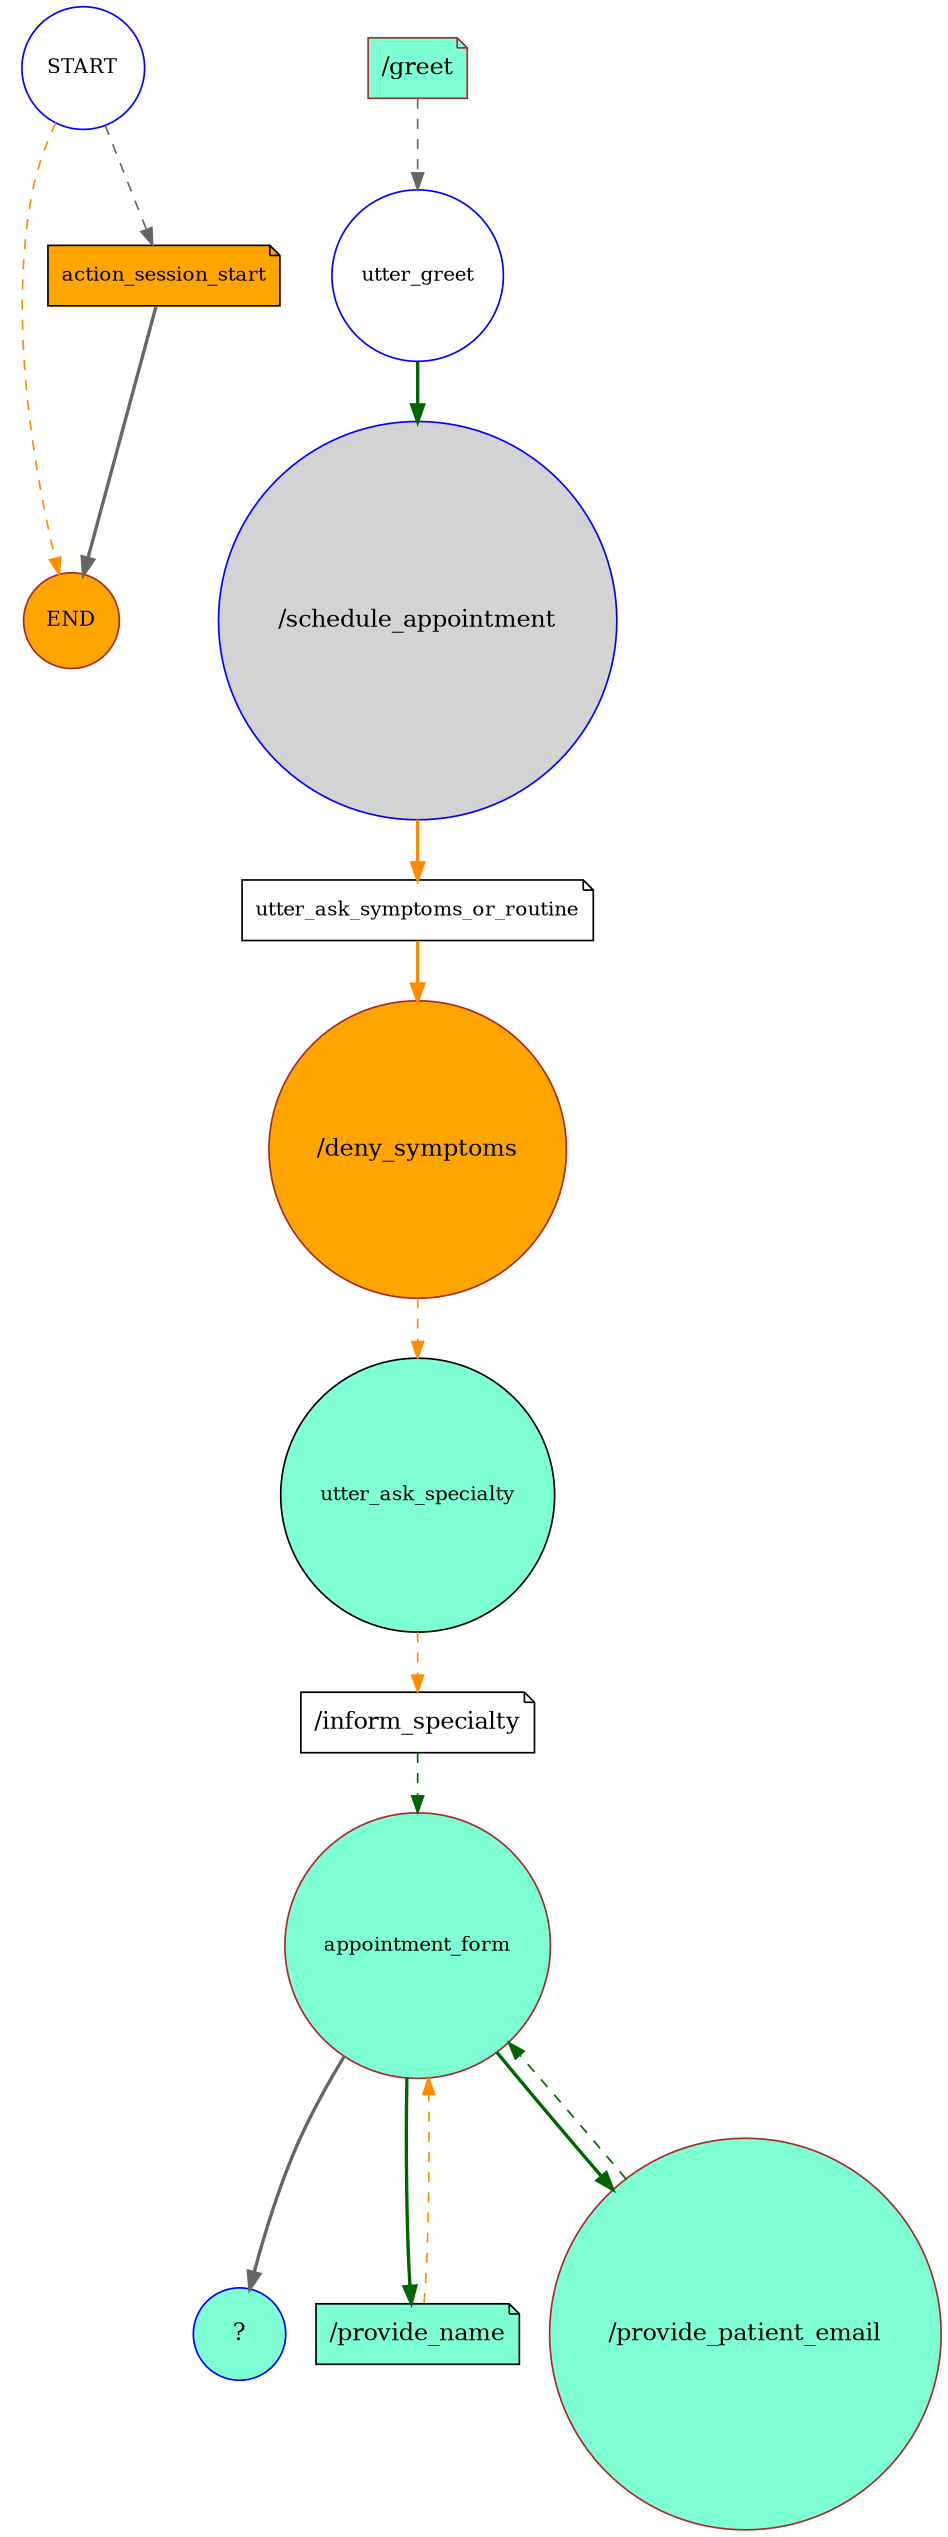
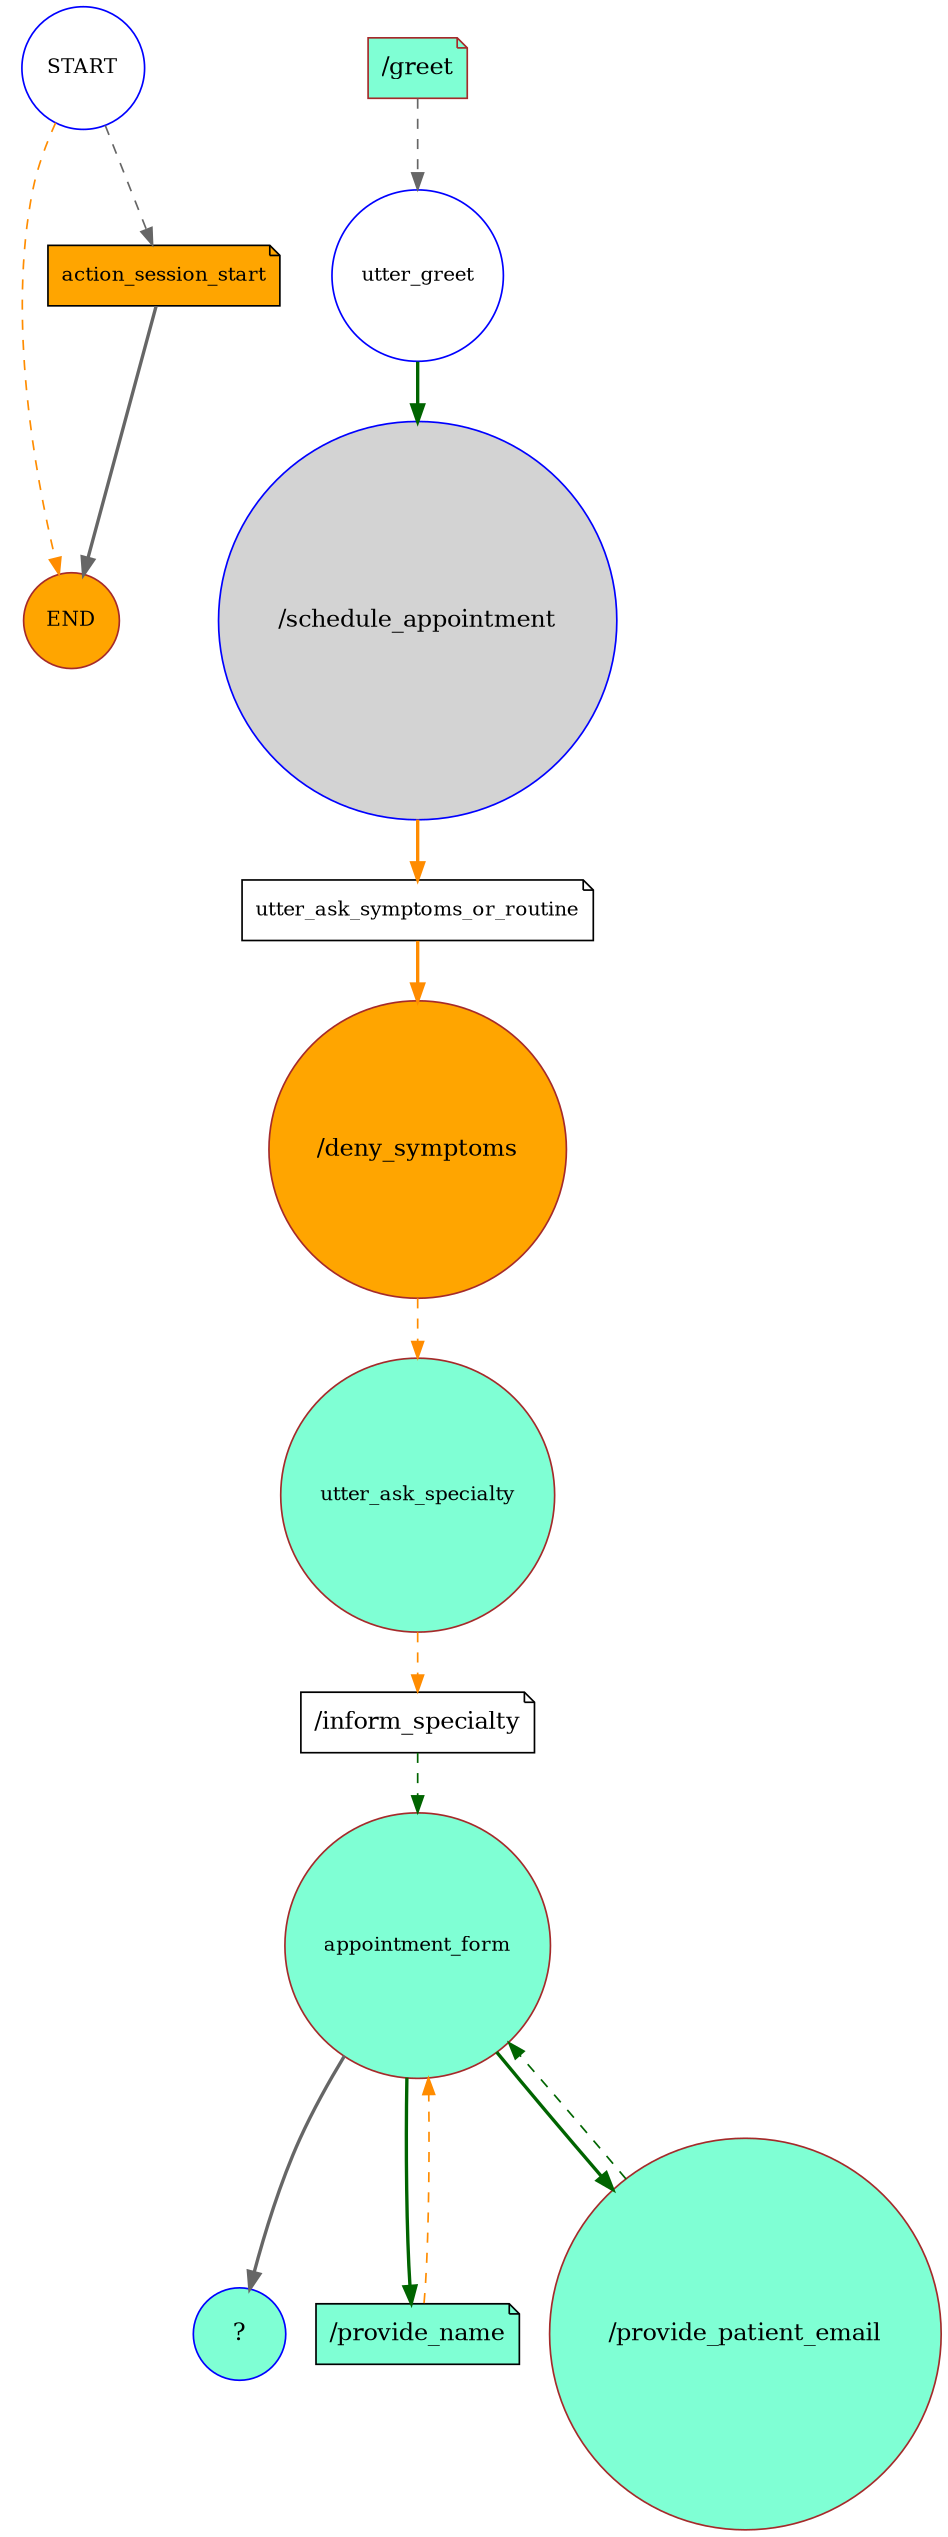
node "utter_ask_specialty": color black -> brown
